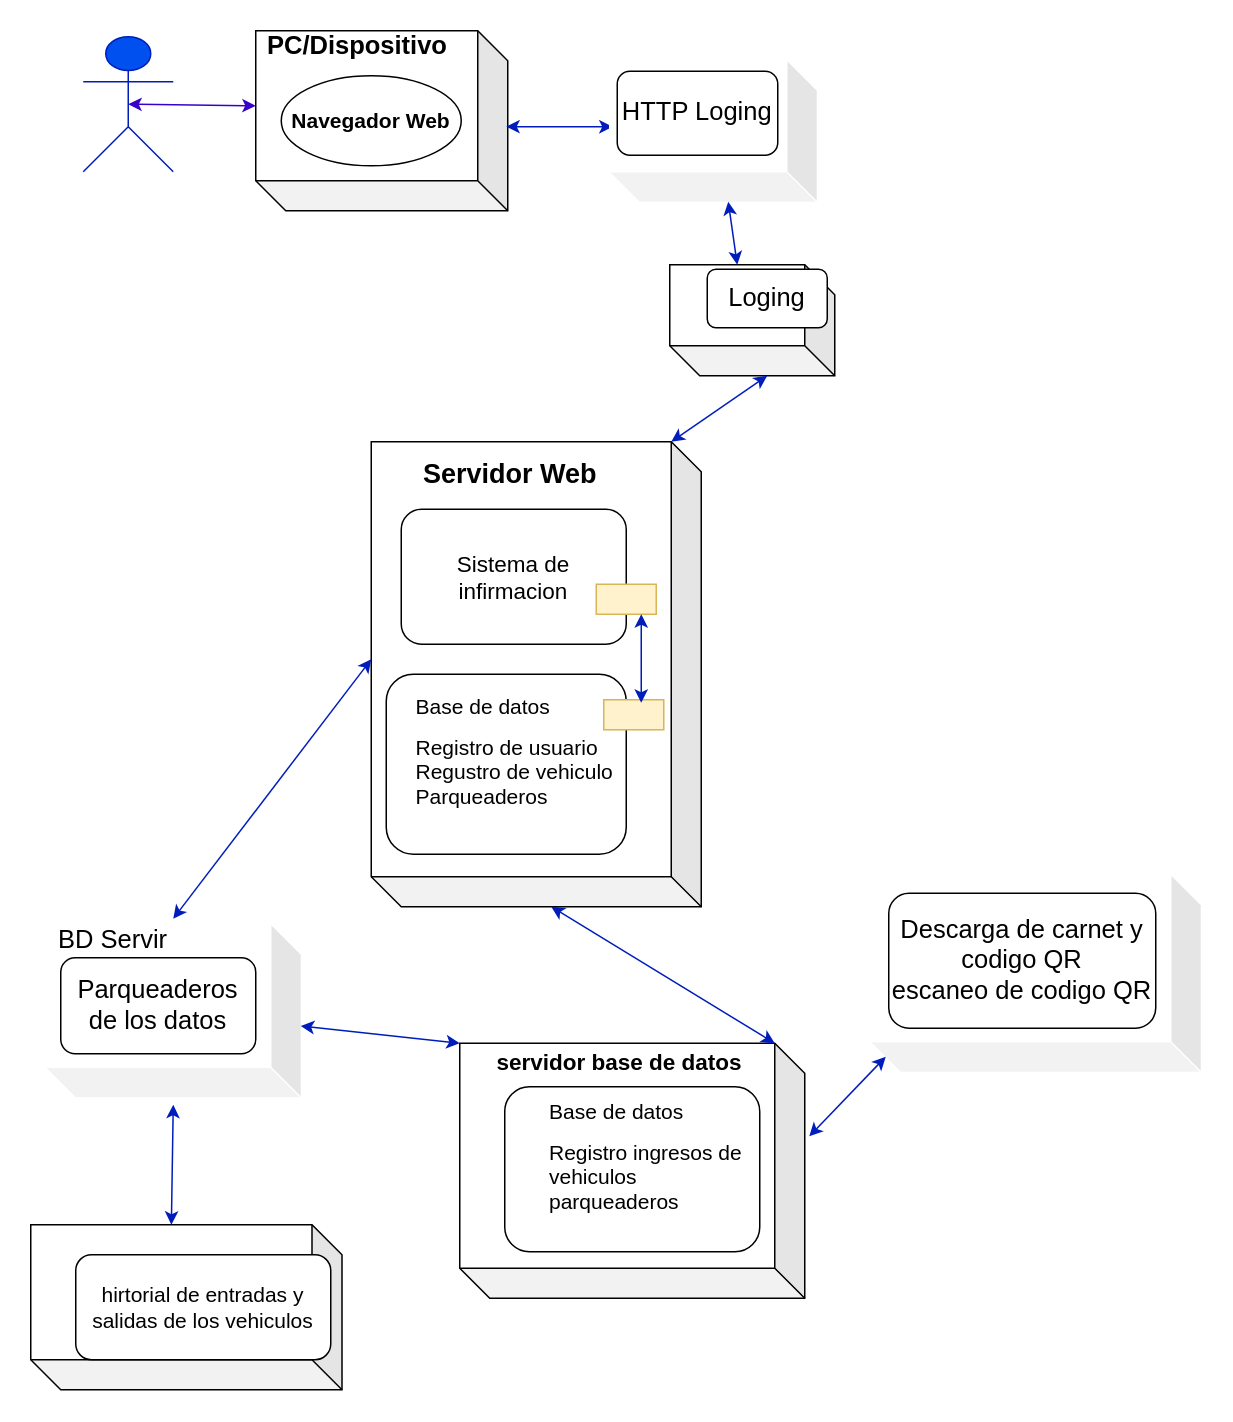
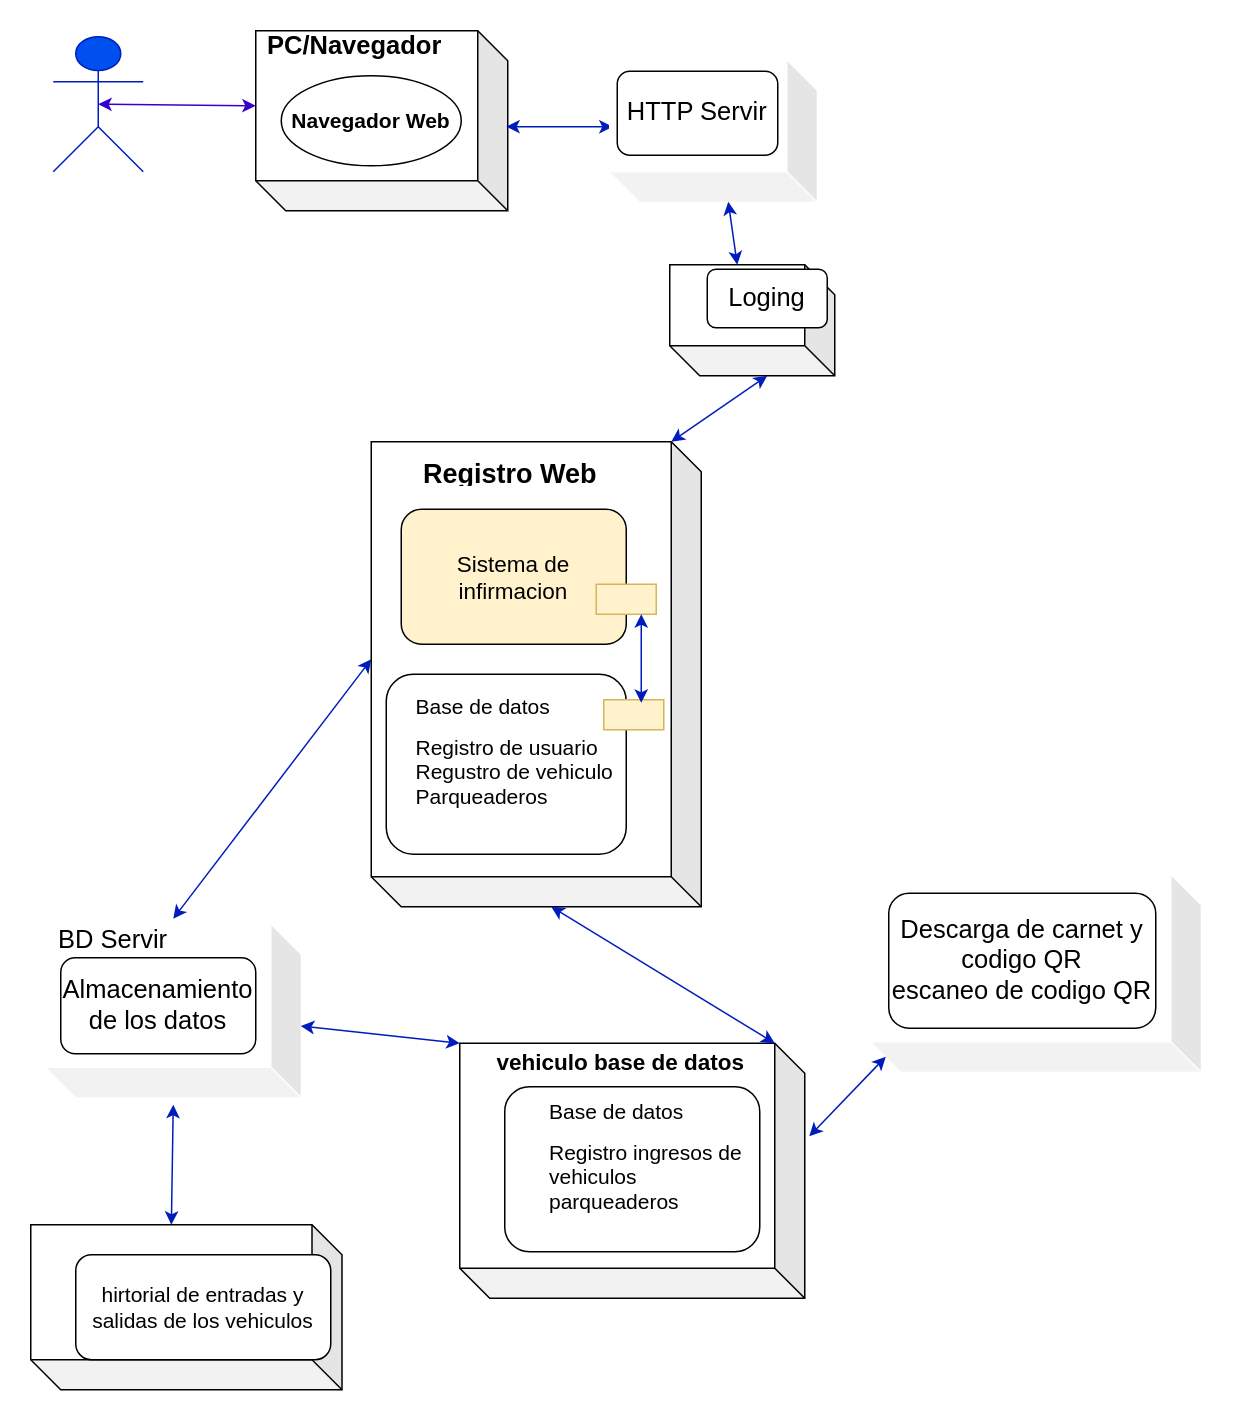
node "PC/Dispositivo": label "PC/Dispositivo" -> "PC/Navegador"
node "cliente": moved (128, 104) -> (98, 104)
node "HTTP Loging": label "HTTP Loging" -> "HTTP Servir"
node "Servidor Web": label "Servidor Web" -> "Registro Web"
node "Sistema de infirmacion": fillcolor #ffffff -> #fff2cc
node "Parqueaderos de los datos": label "Parqueaderos de los datos" -> "Almacenamiento de los datos"
node "servidor base de datos": label "servidor base de datos" -> "vehiculo base de datos"
